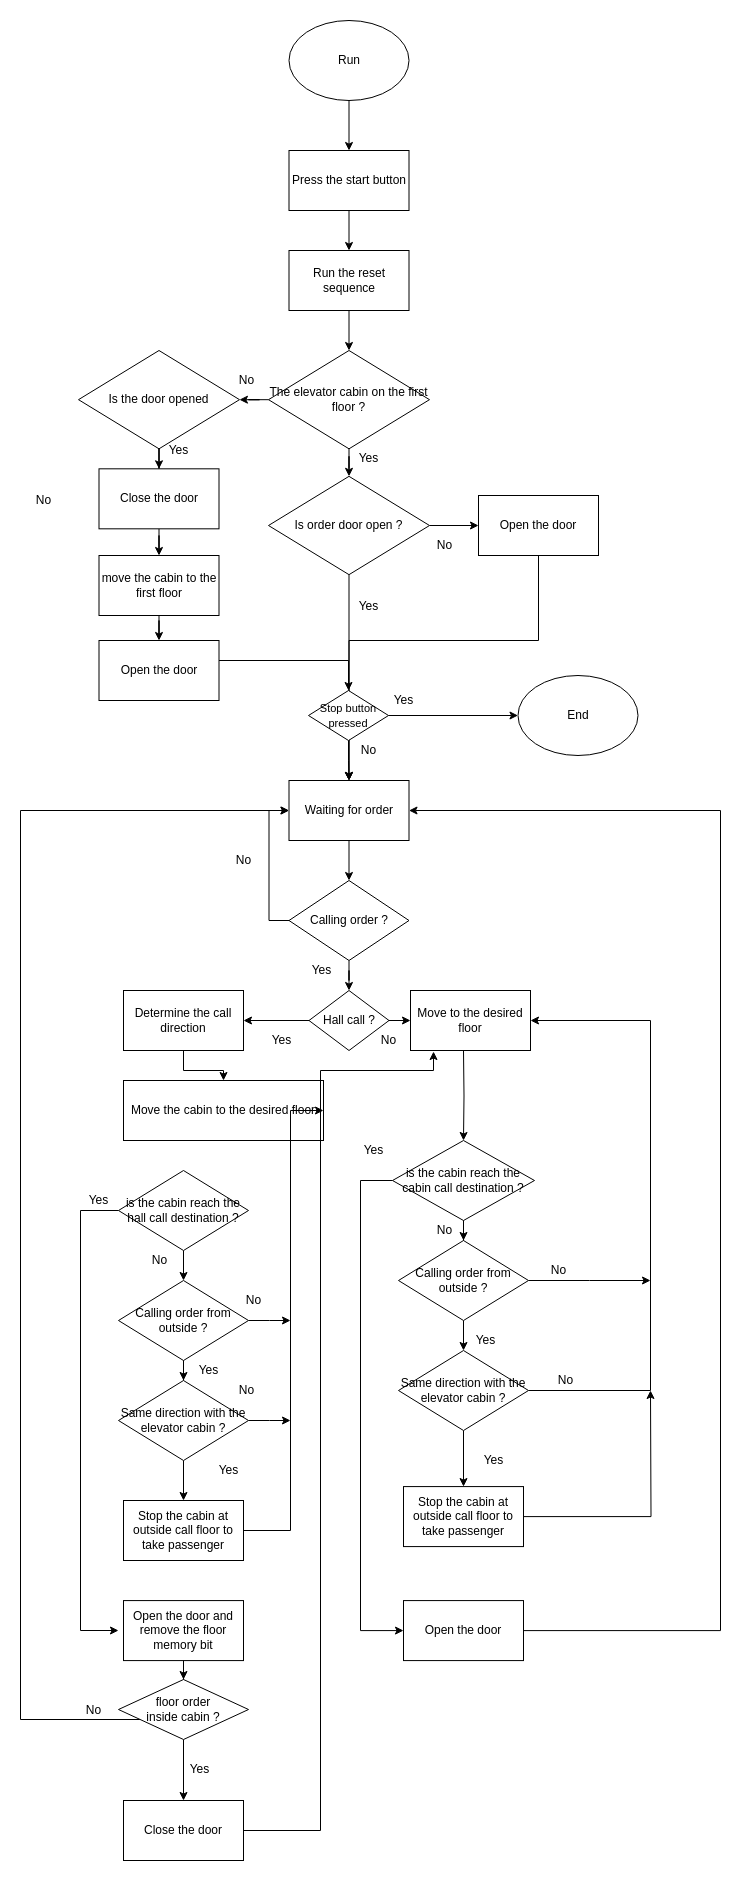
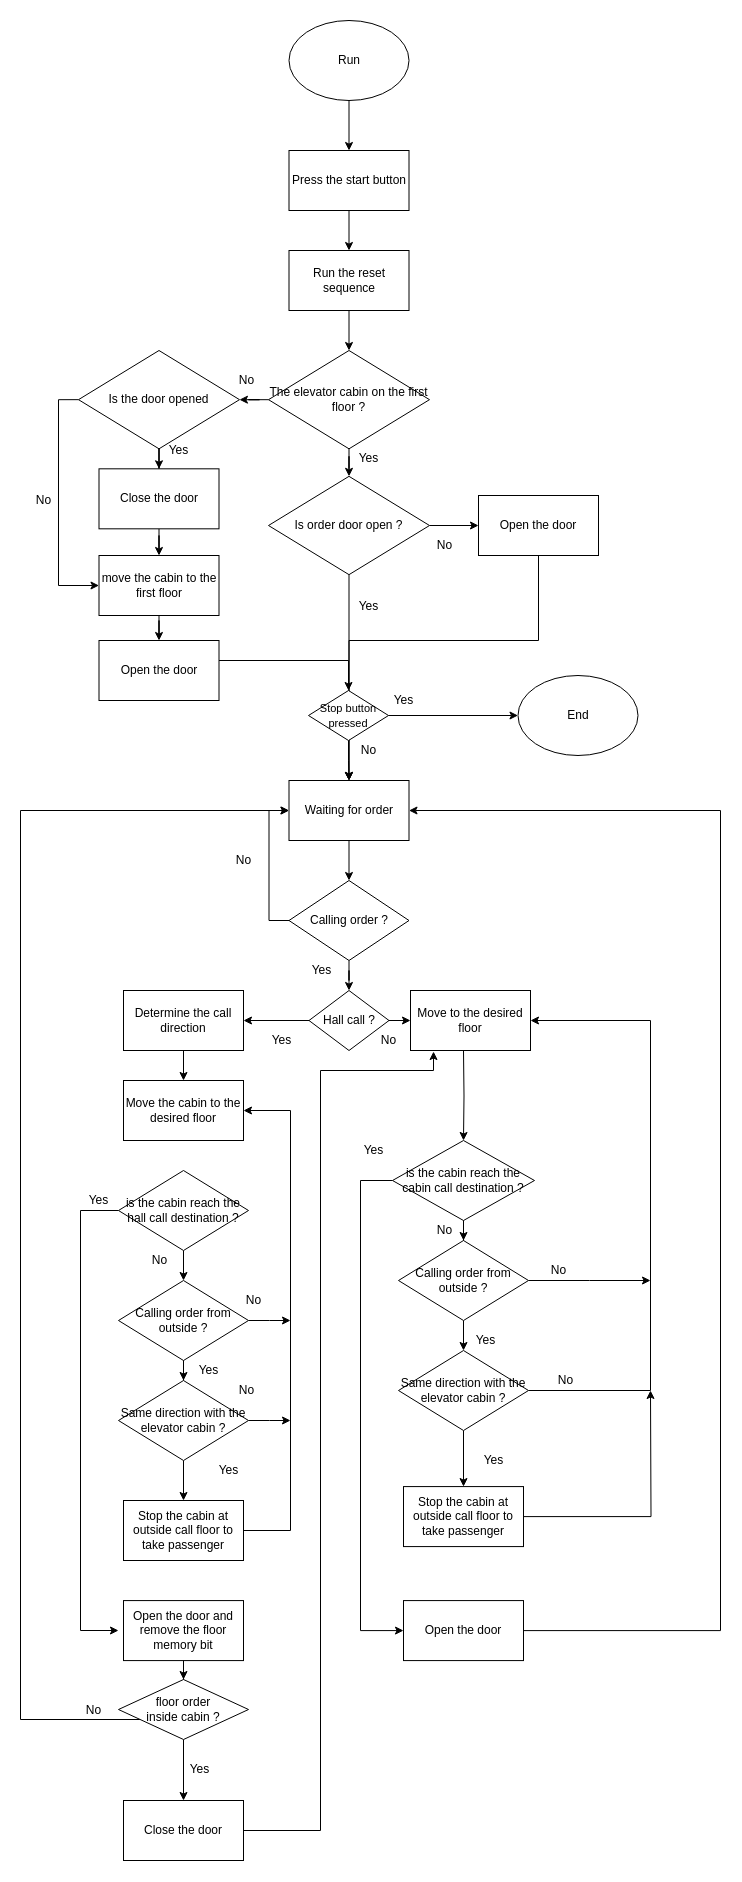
edge "Is the door opened" -> "move the cabin to the first floor": added
node "Move the cabin to the desired floor": size 200x60 -> 120x60
